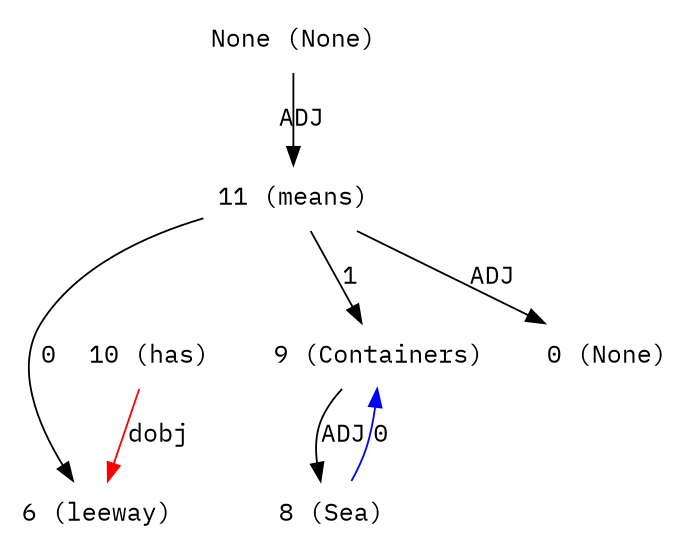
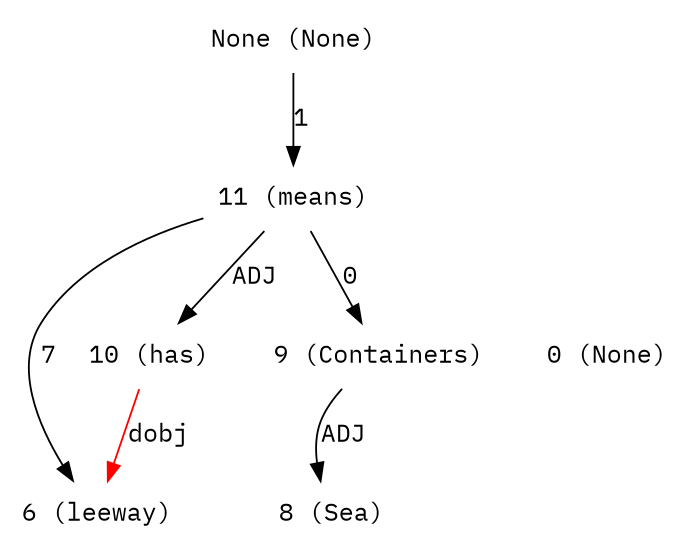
edge "None (None)" -> "11 (means)": label "ADJ" -> "1"
edge "11 (means)" -> "0 (None)": now "11 (means)" -> "10 (has)"
edge "11 (means)" -> "9 (Containers)": label "1" -> "0"
edge "11 (means)" -> "6 (leeway)": label "0" -> "7"
edge "8 (Sea)" -> "9 (Containers)": removed, label "0"
